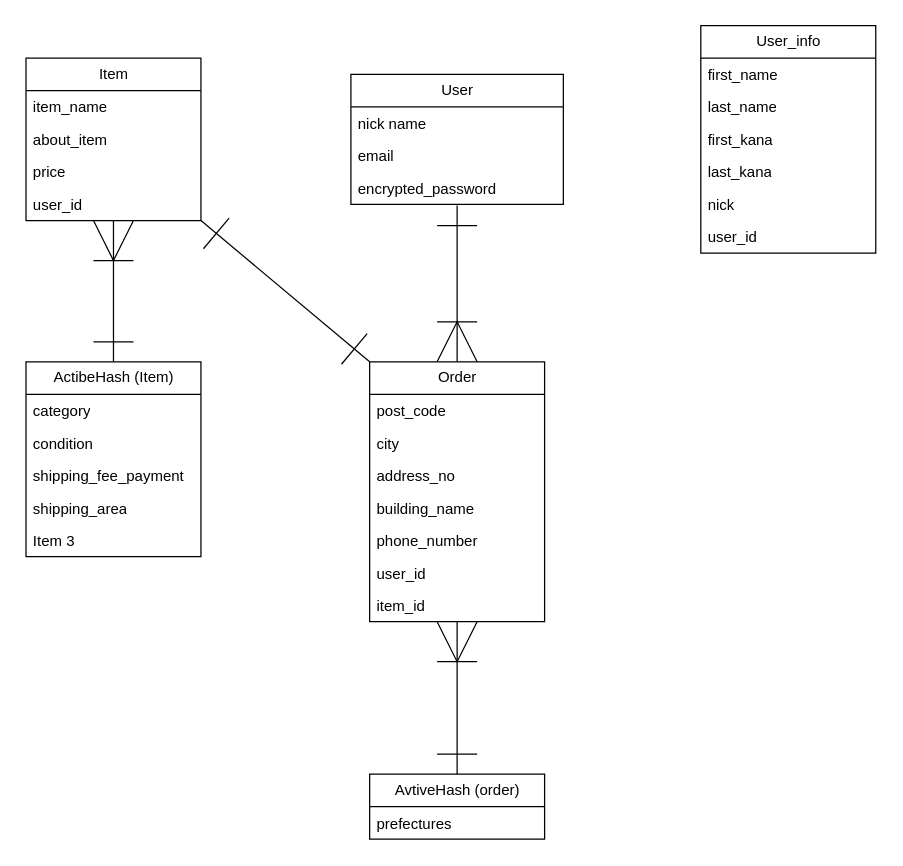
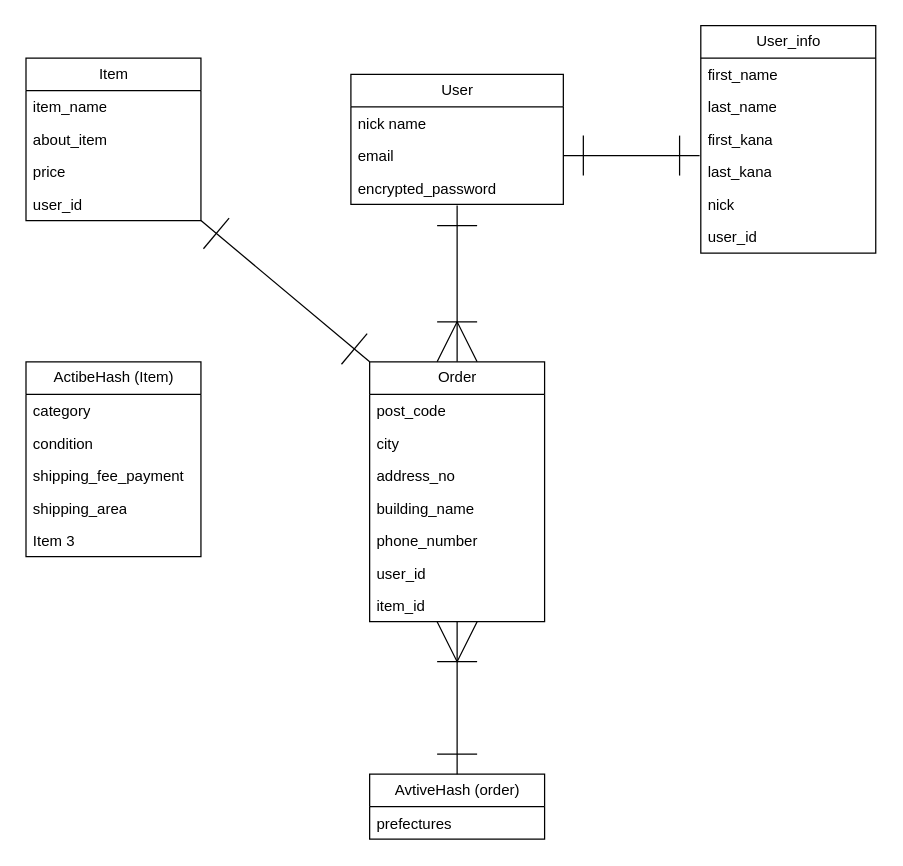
edge "email" -- "last_kana": added
edge "Item" -- "ActibeHash (Item)": removed
